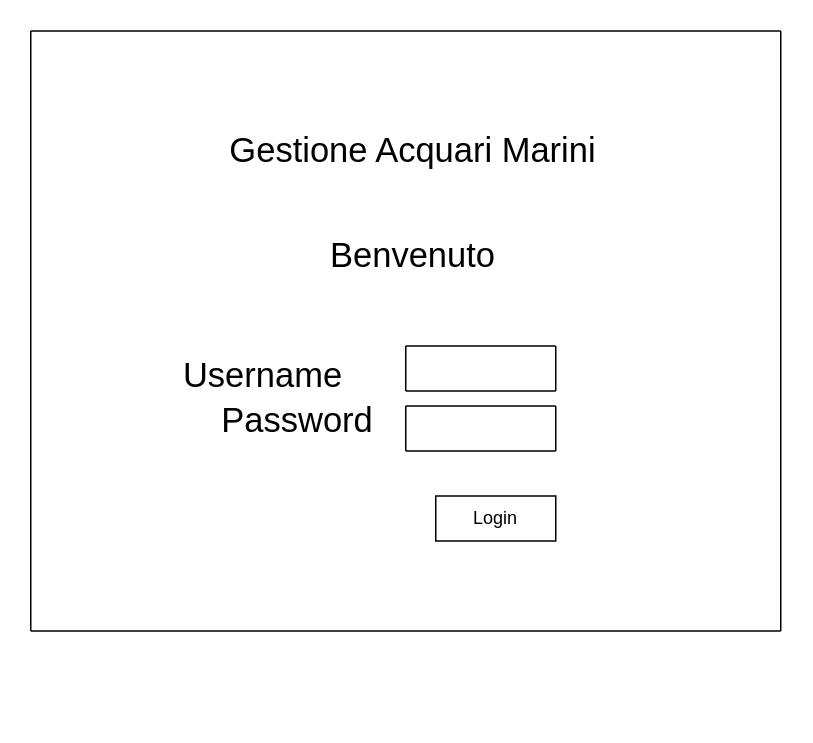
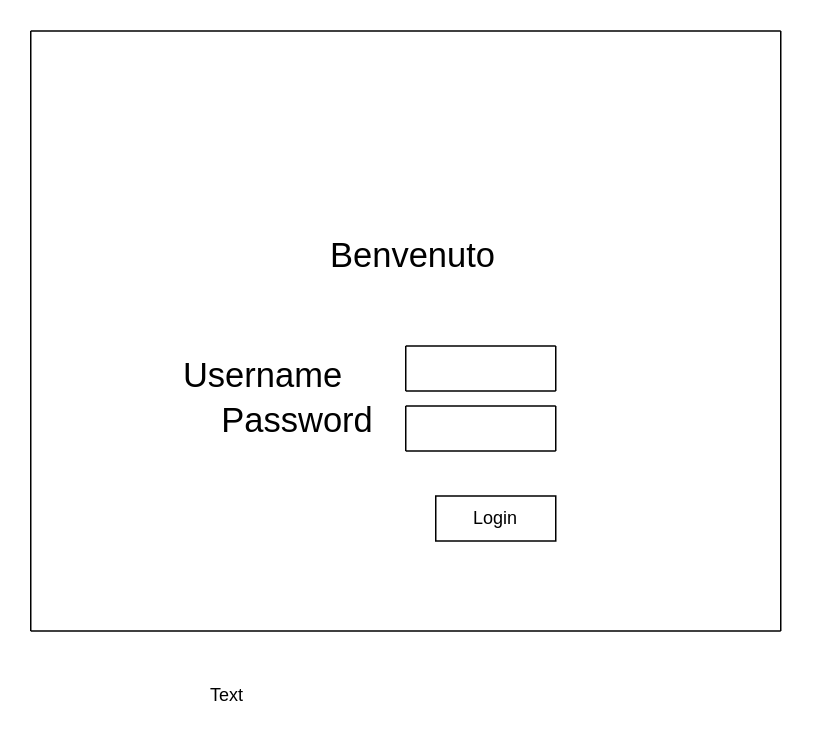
node "Gestione Acquari Marini": removed
node "Text": added
